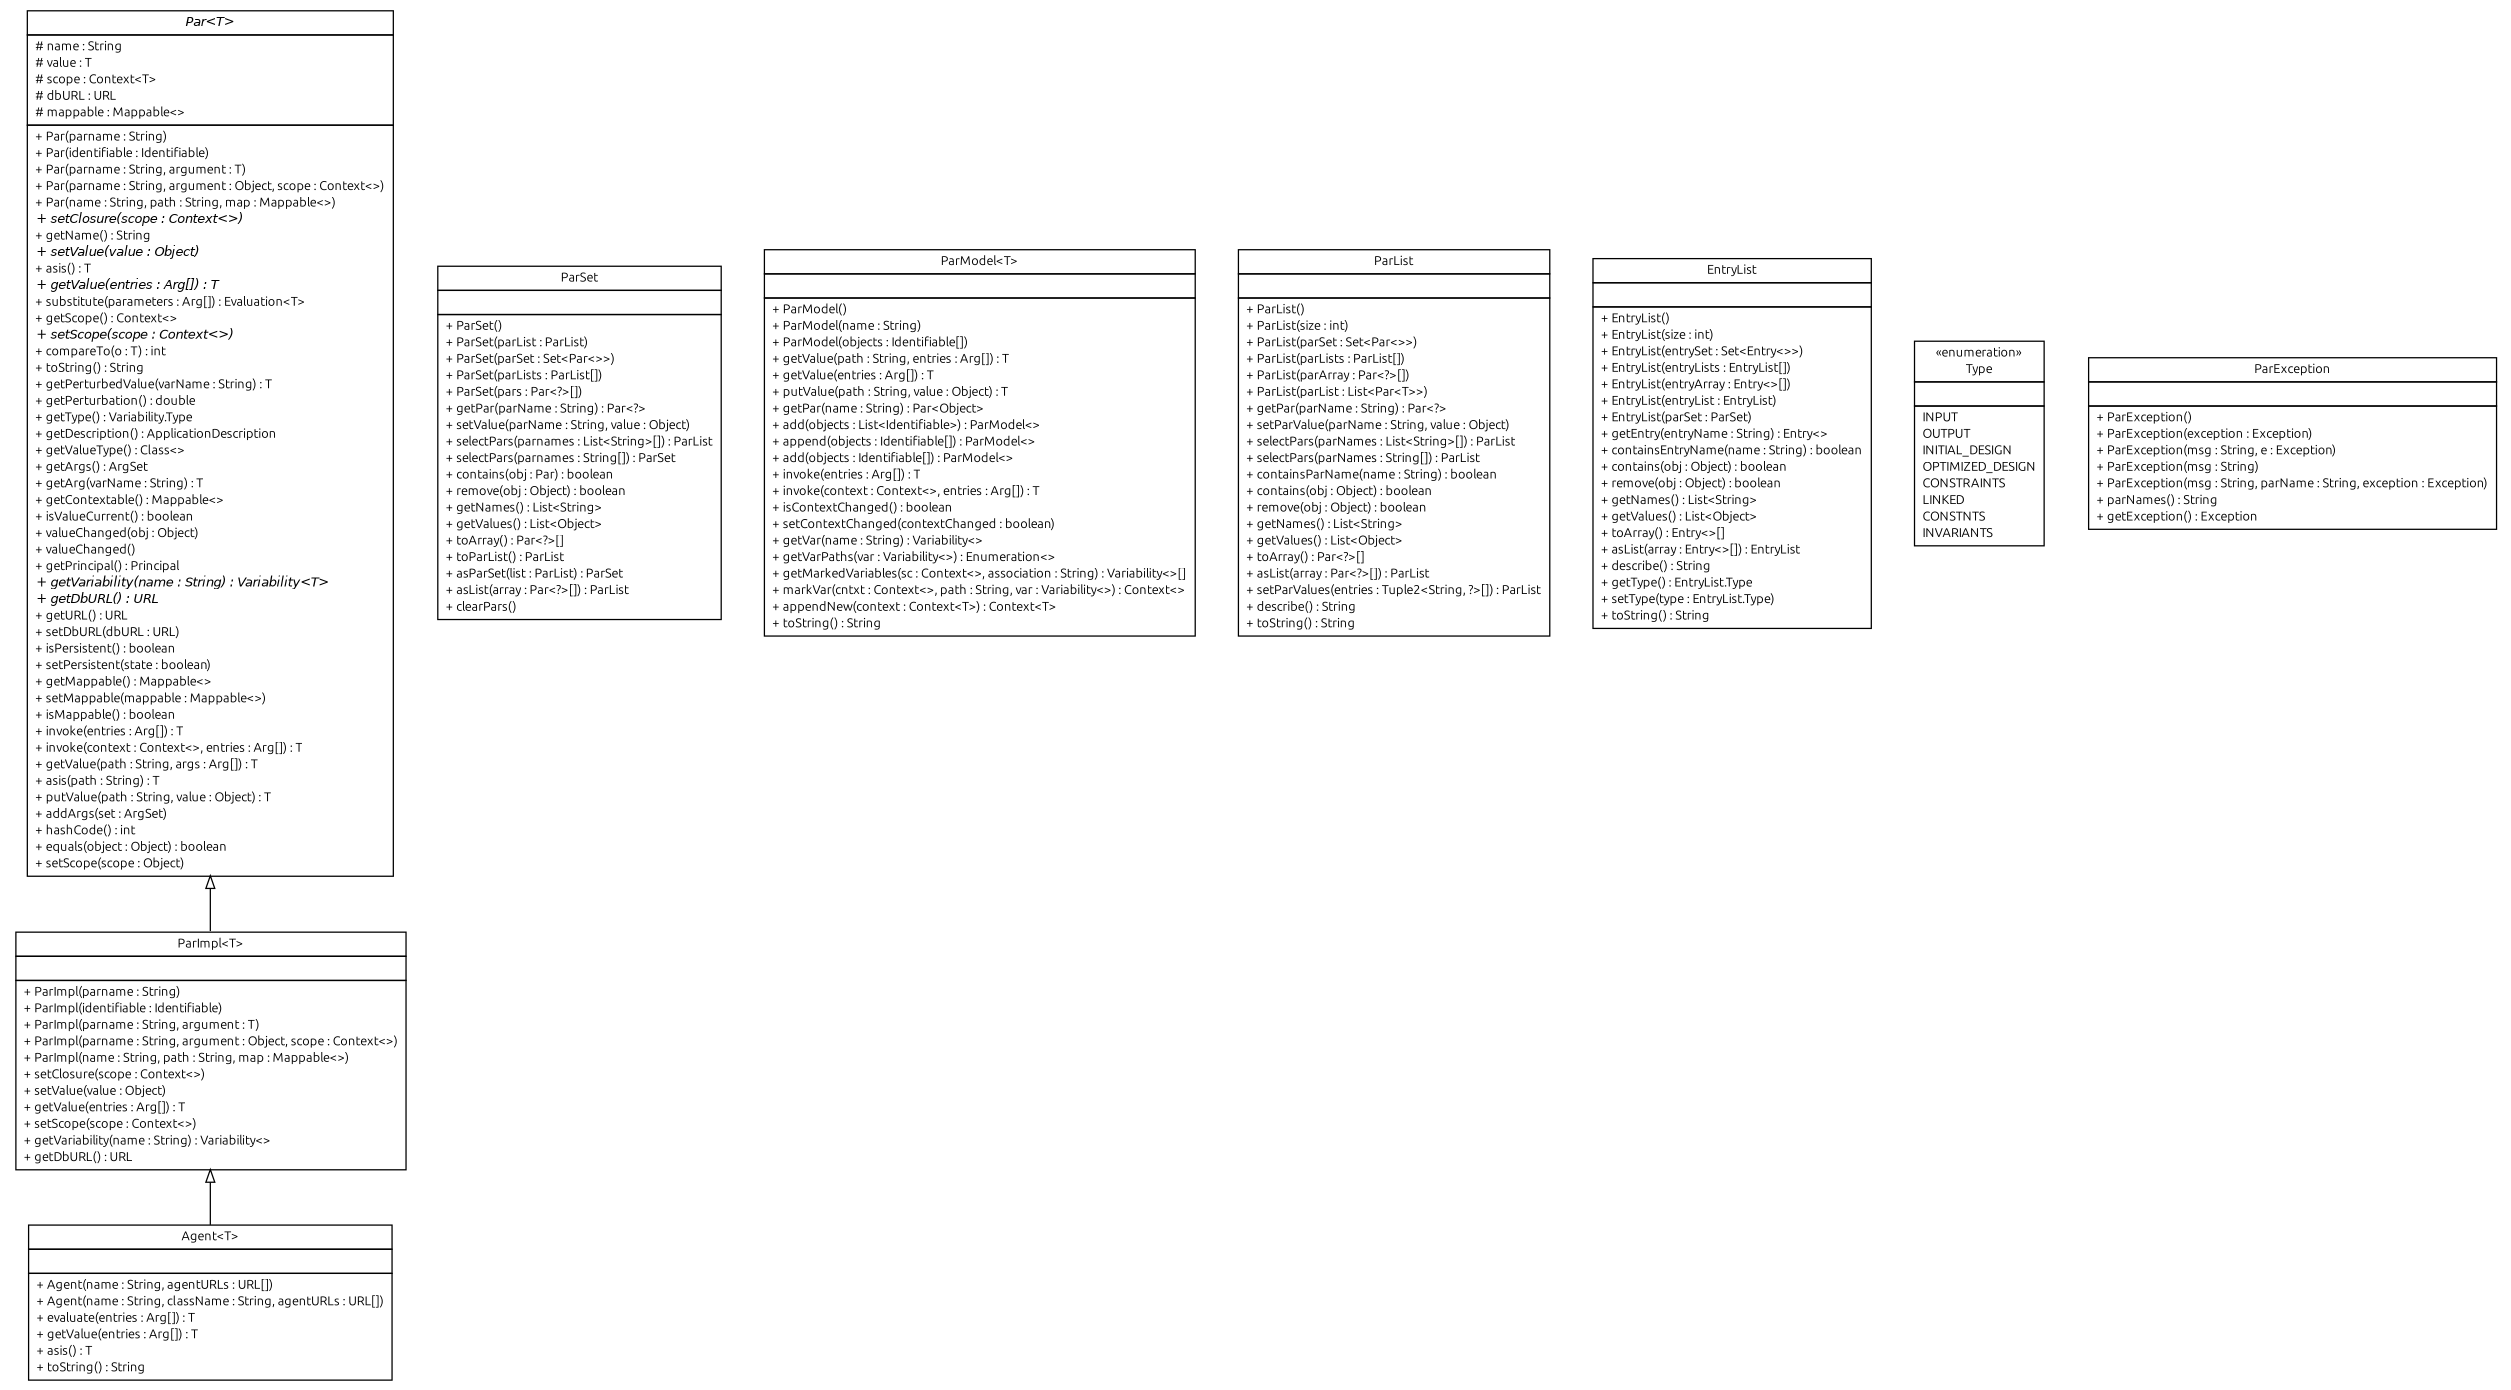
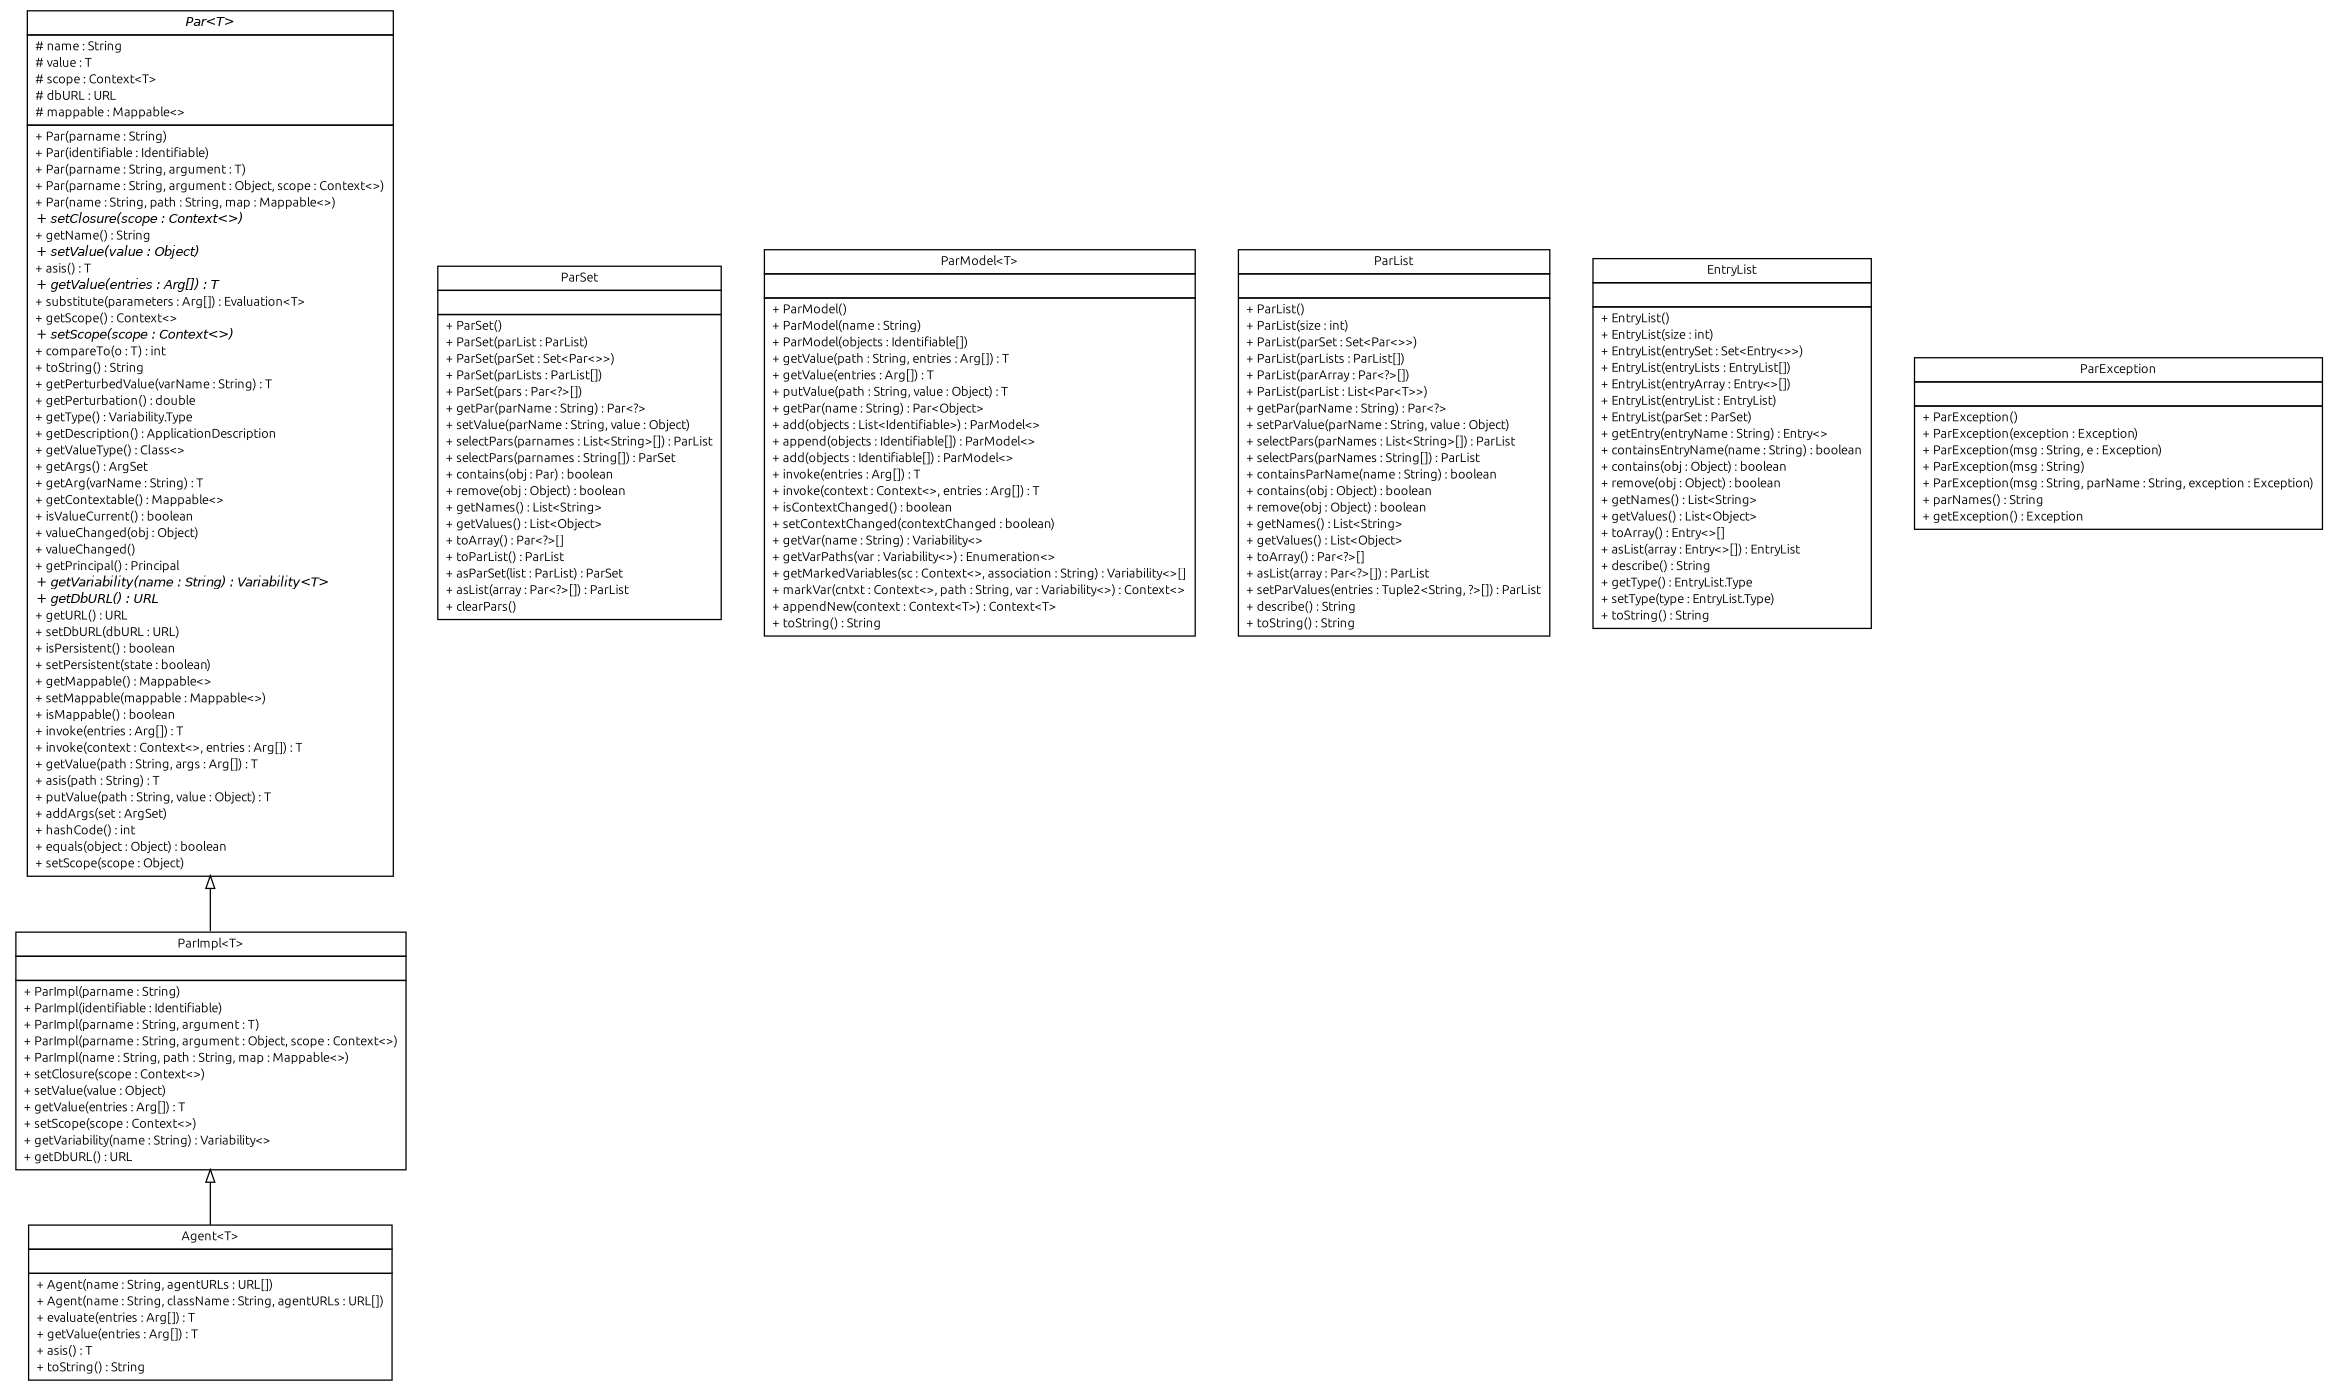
node "Type": removed
